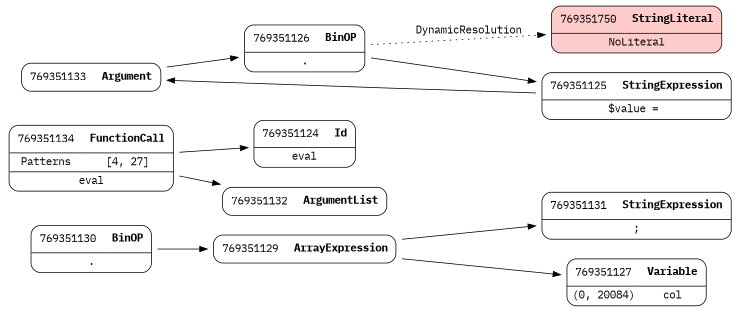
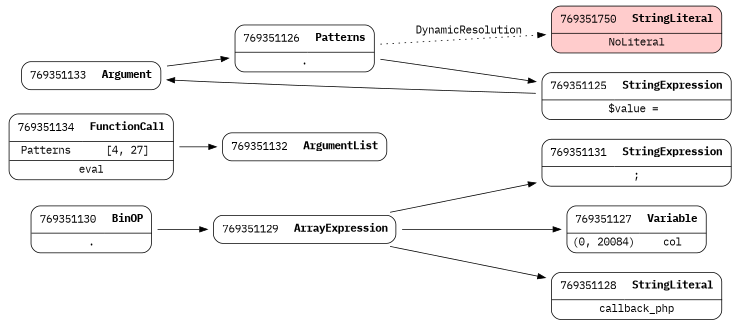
node "769351126": text "BinOP" -> "Patterns"
node "769351124": removed
node "769351128": added
